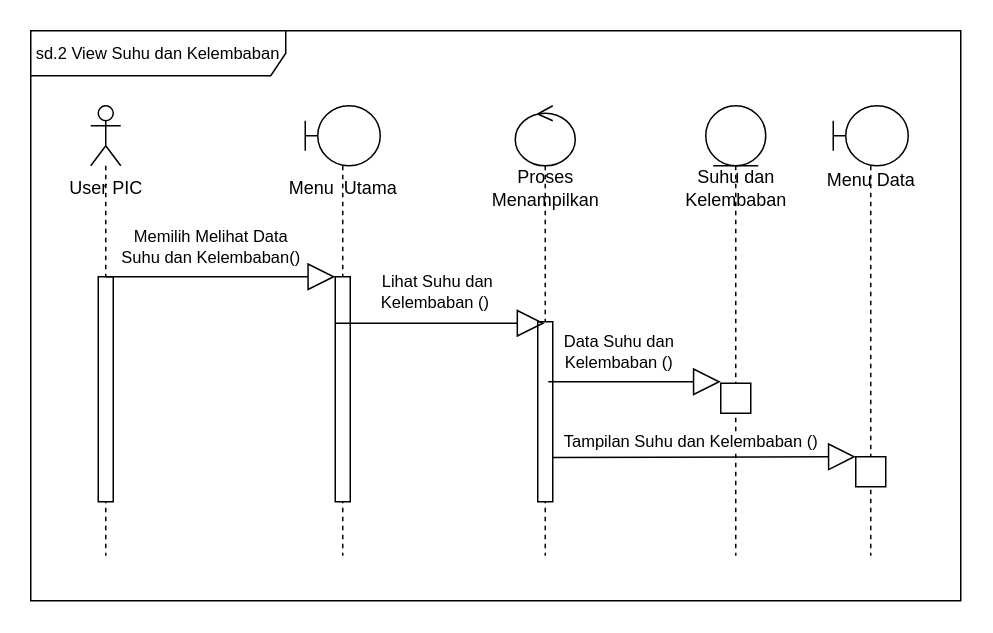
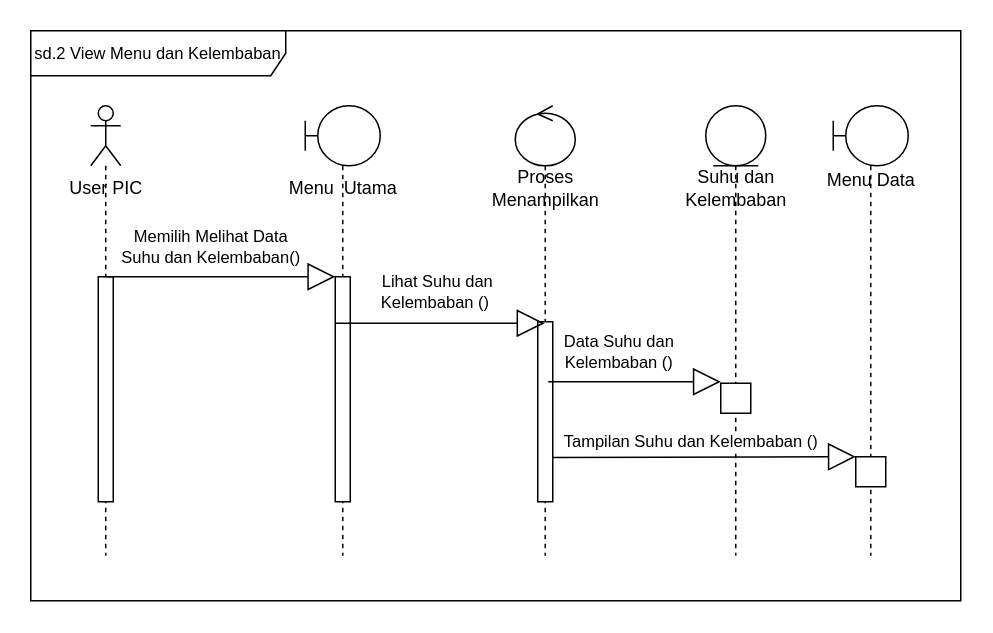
node "sd.2 View Suhu dan Kelembaban": label "sd.2 View Suhu dan Kelembaban" -> "sd.2 View Menu dan Kelembaban"
